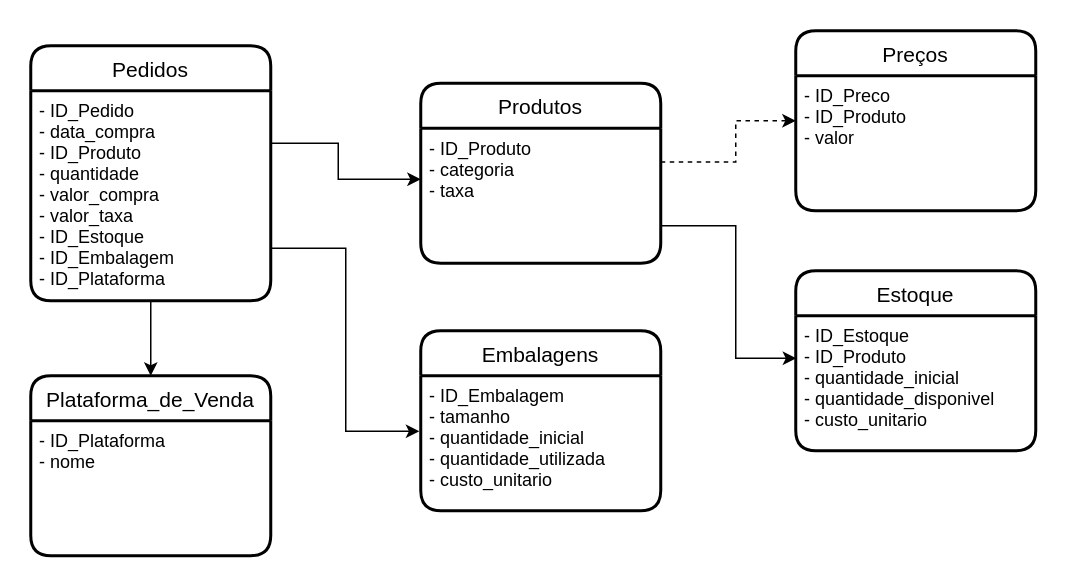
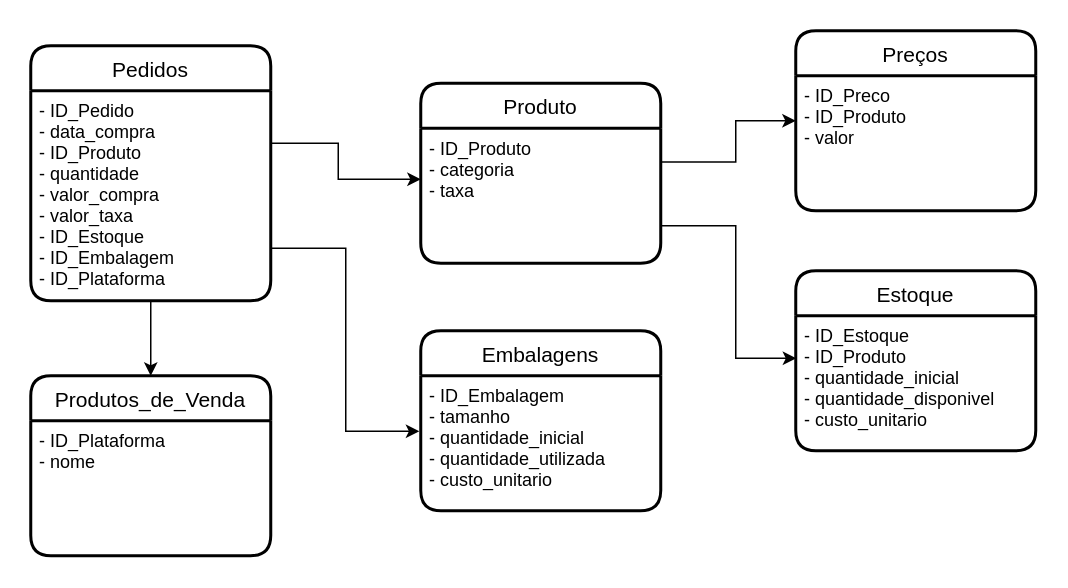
node "Produtos": label "Produtos" -> "Produto"
edge "- ID_Produto - categoria - taxa" -> "Preços": style dashed -> solid
node "Plataforma_de_Venda": label "Plataforma_de_Venda" -> "Produtos_de_Venda"
